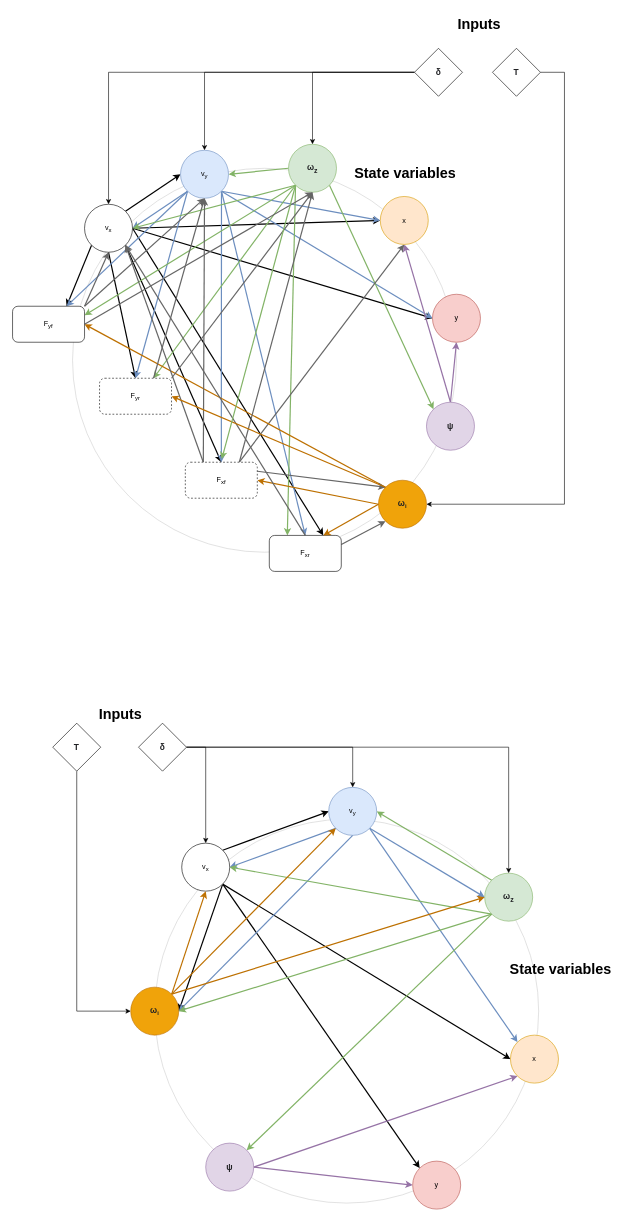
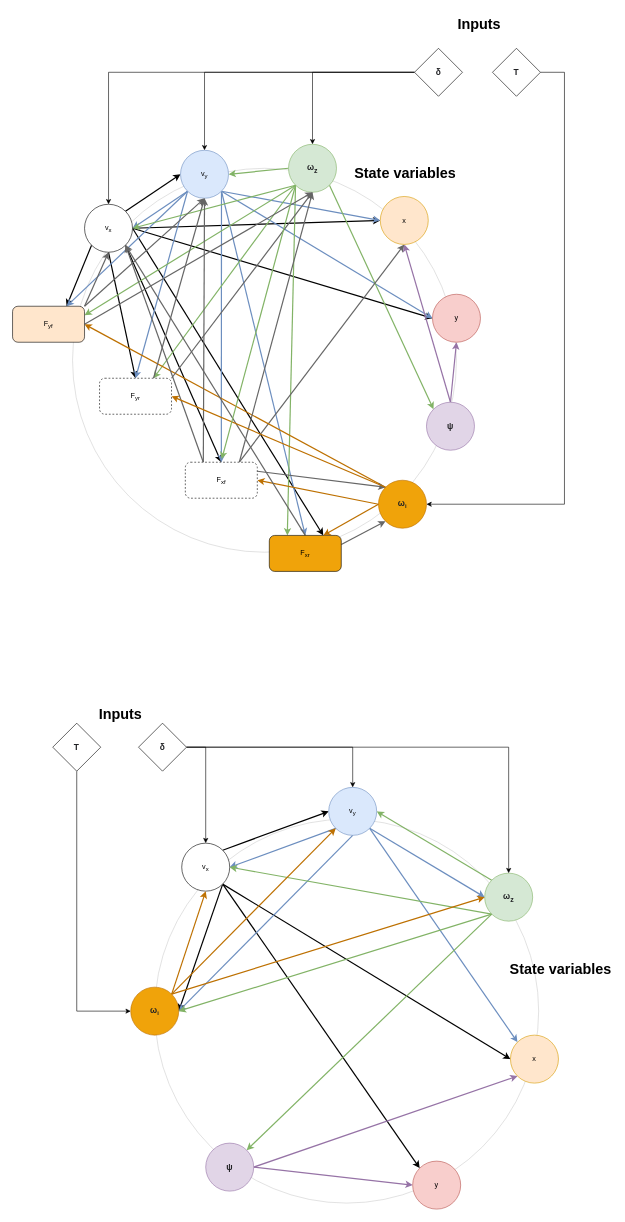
node "Fyf": fillcolor #ffffff -> #ffe6cc
node "Fxr": fillcolor #ffffff -> #f0a30a
